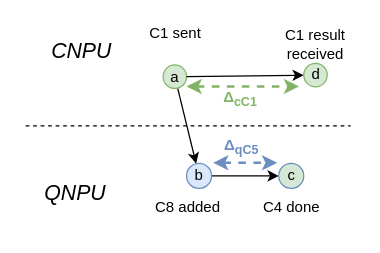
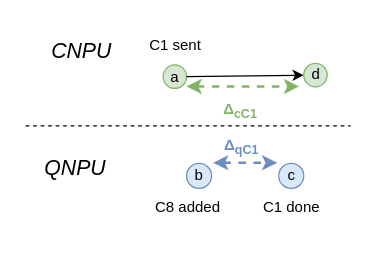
node "C1 sent": moved (176, 33) -> (176, 46)
node "C1 result received": removed
node "ΔcC1": moved (240, 98) -> (240, 110)
edge "a" -> "b": removed
node "ΔqC5": label "ΔqC5" -> "ΔqC1"
edge "b" -> "c": removed
node "c": fillcolor #d5e8d4 -> #dae8fc
node "QNPU": moved (76, 194) -> (76, 169)
node "C4 done": label "C4 done" -> "C1 done"
